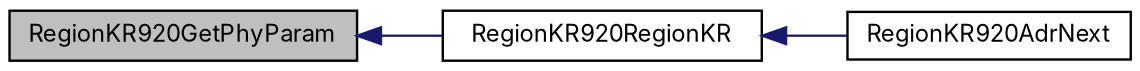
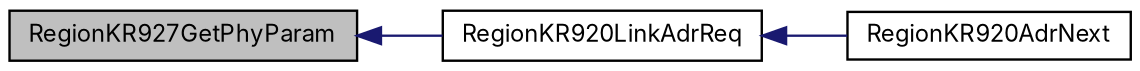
node "RegionKR920GetPhyParam": label "RegionKR920GetPhyParam" -> "RegionKR927GetPhyParam"
node "RegionKR920RegionKR": label "RegionKR920RegionKR" -> "RegionKR920LinkAdrReq"
